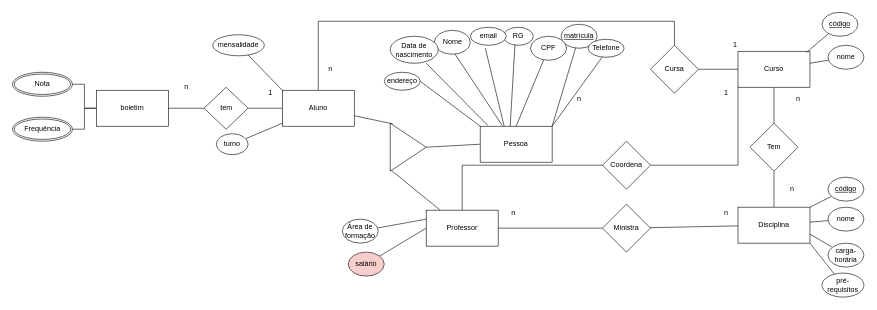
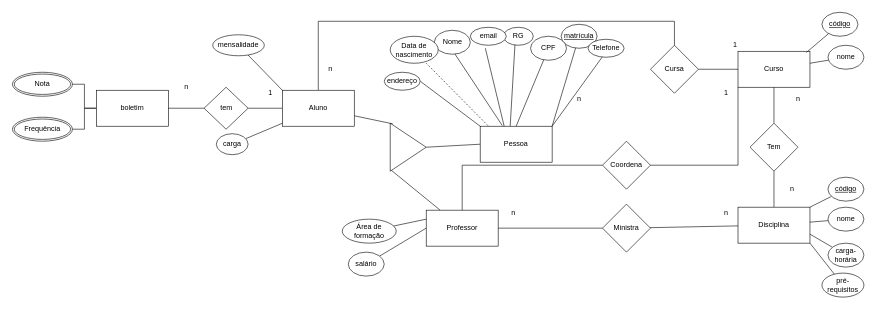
edge "Data de nascimento" -- "Pessoa": style solid -> dashed
node "turno": label "turno" -> "carga"
node "Área de formação": size 36x24 -> 54x24
node "salário": fillcolor #f8cecc -> #ffffff
